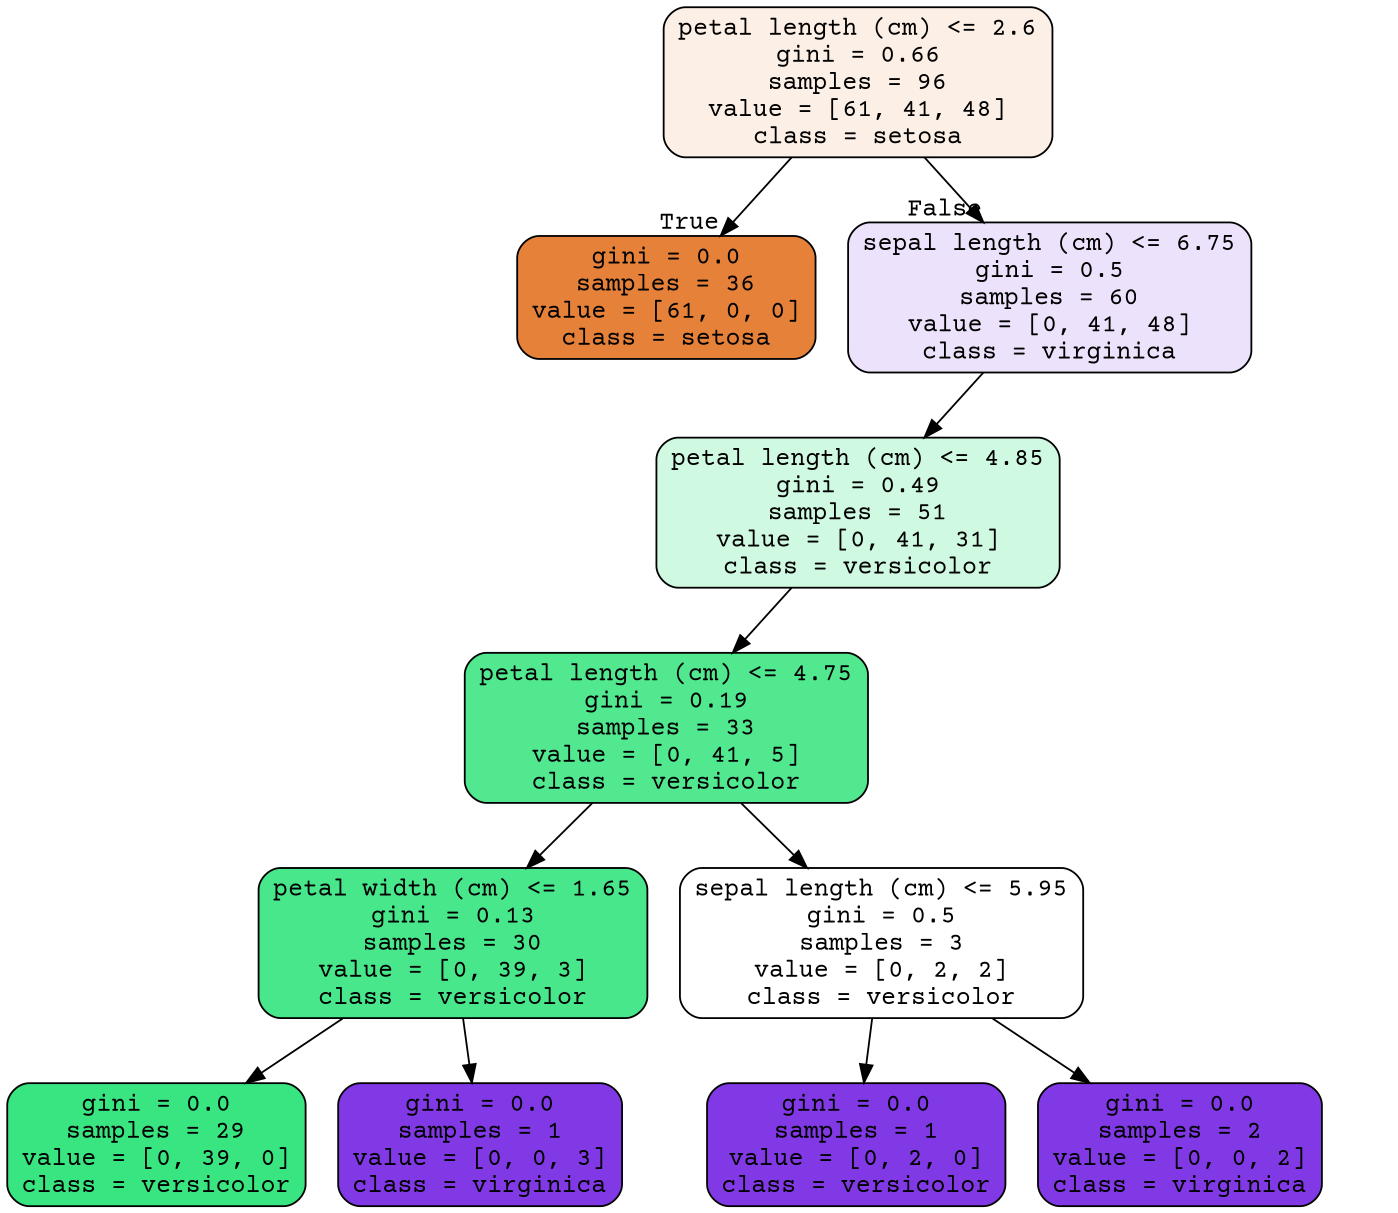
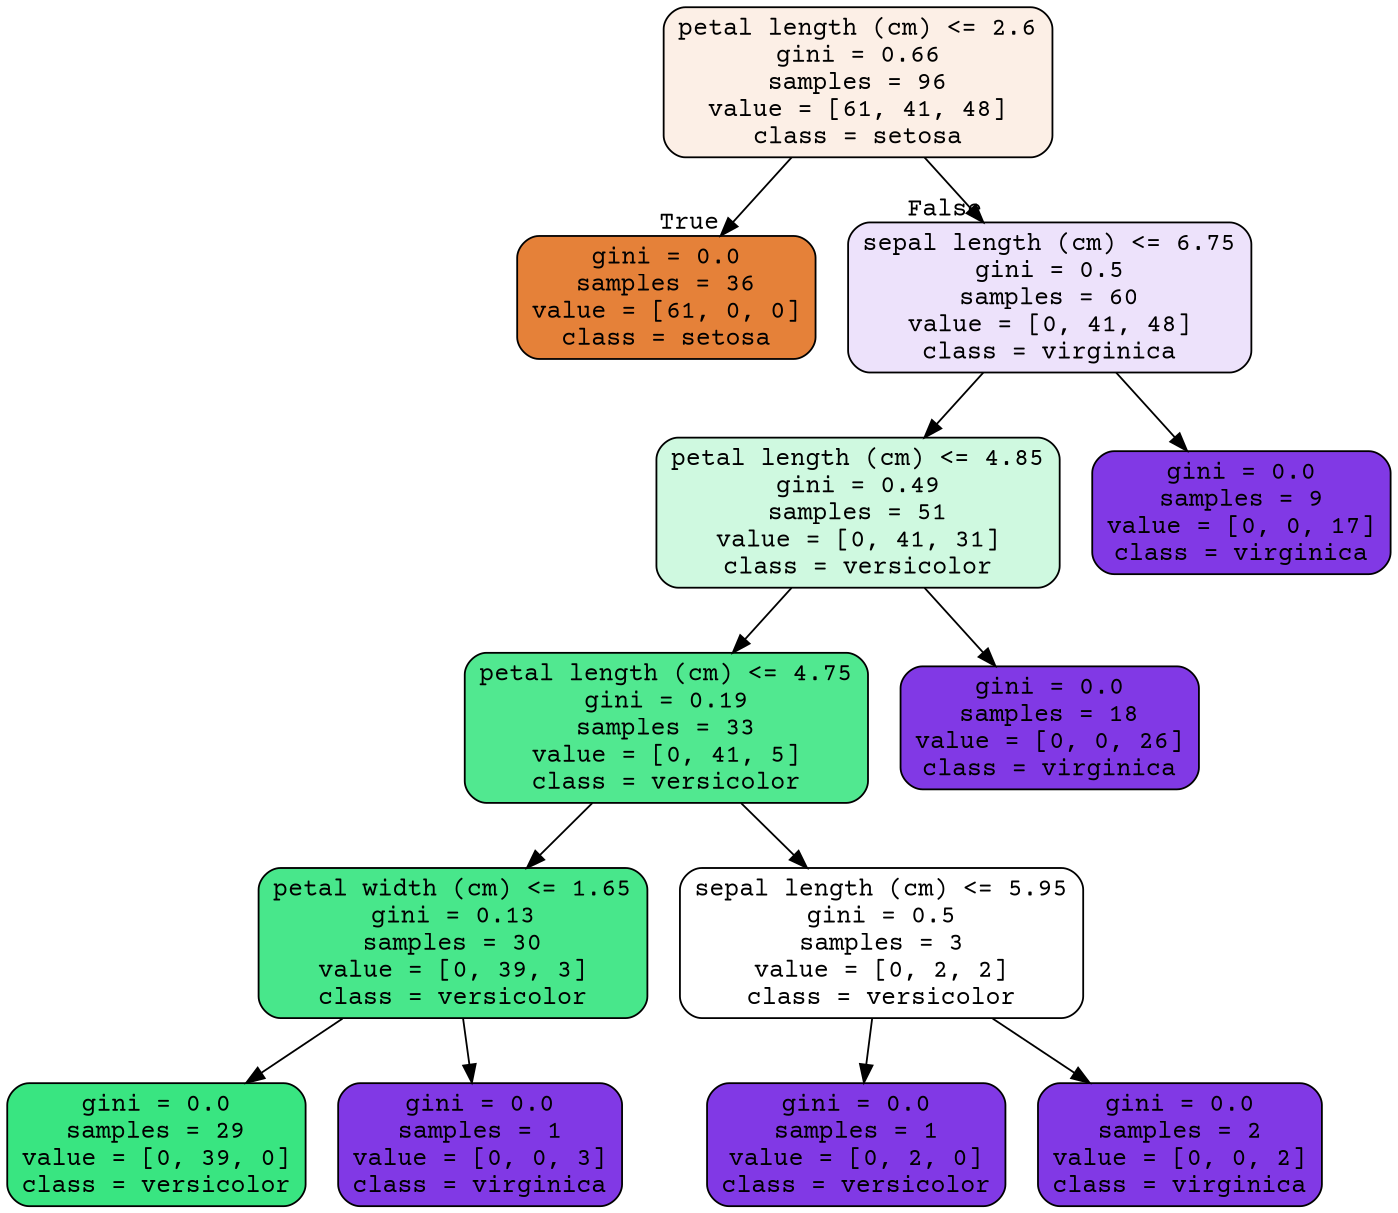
node "gini = 0.0 samples = 9 value = [0, 0, 17] class = virginica": added
node "gini = 0.0 samples = 18 value = [0, 0, 26] class = virginica": added
